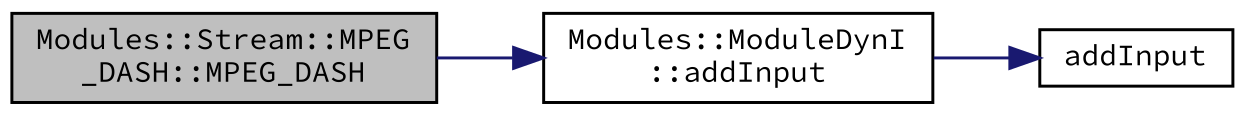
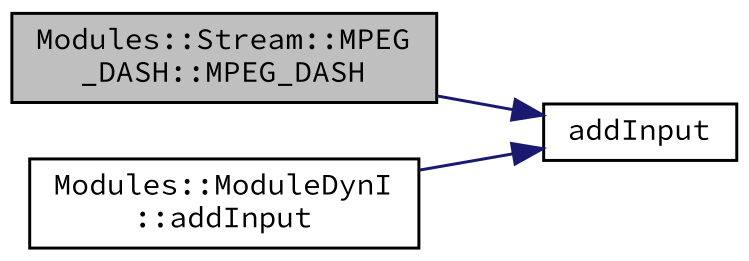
edge "Modules::Stream::MPEG _DASH::MPEG_DASH" -> "Modules::ModuleDynI ::addInput": now "Modules::Stream::MPEG _DASH::MPEG_DASH" -> "addInput"
